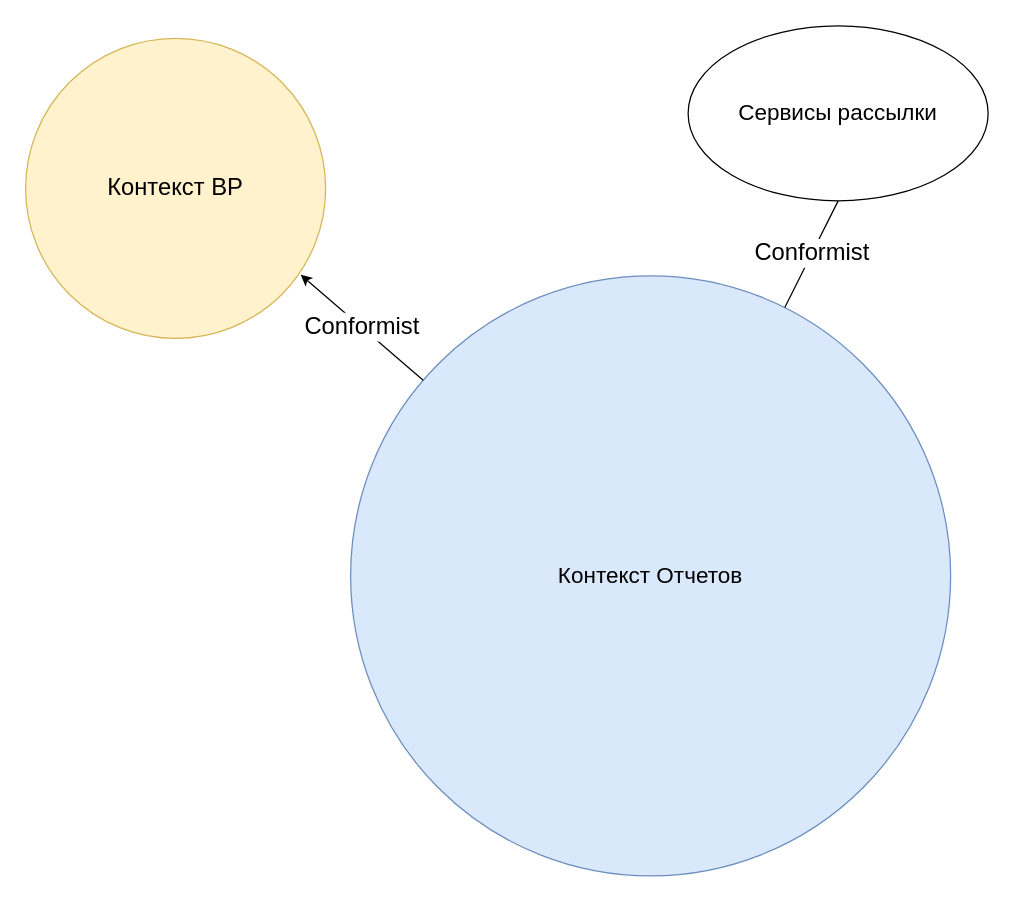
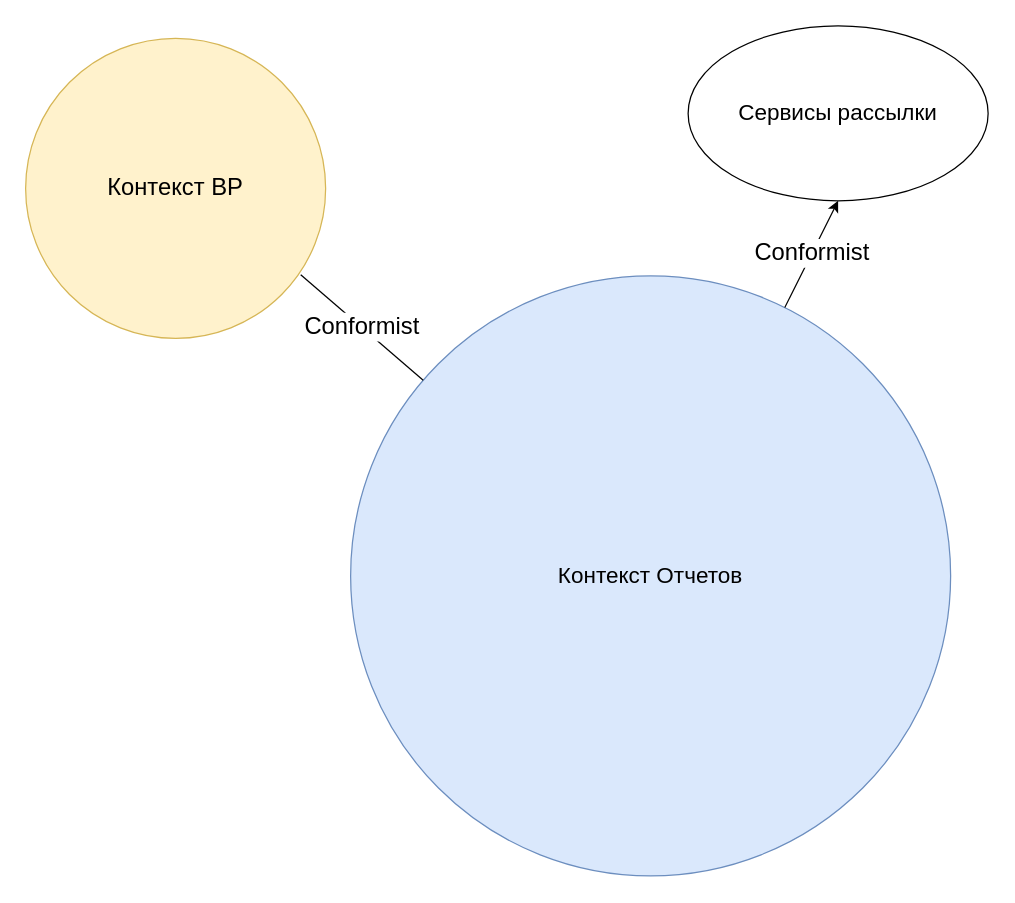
edge "Сервисы рассылки" -- "Контекст Отчетов": arrowhead none -> classic
edge "Контекст Отчетов" -> "Контекст ВР": arrowhead classic -> none
